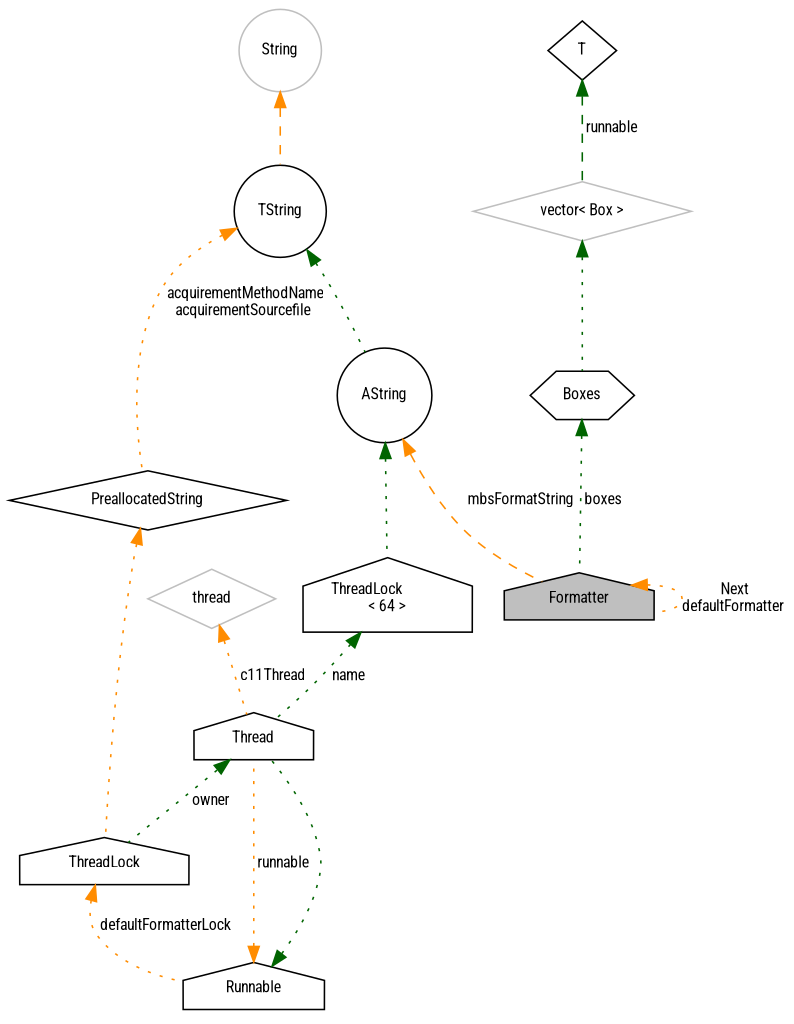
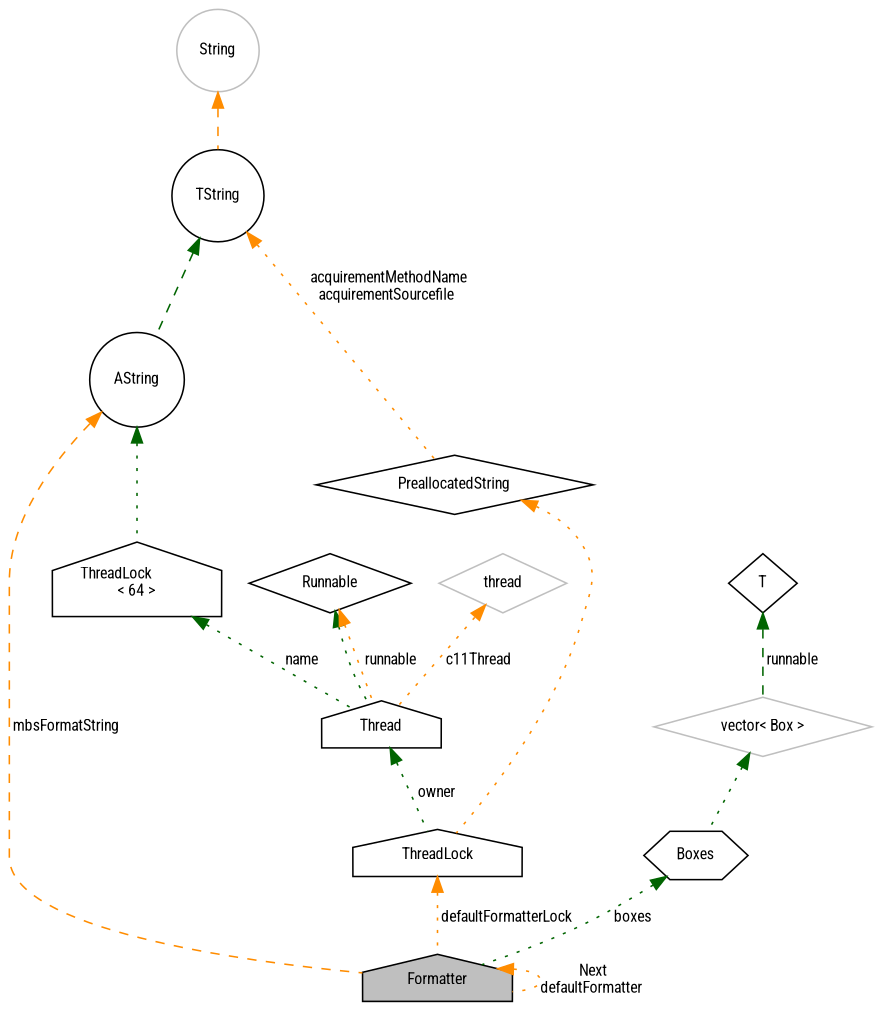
edge "AString" -> "TString": style dotted -> dashed
edge "Runnable" -> "ThreadLock": now "Formatter" -> "ThreadLock"
node "Runnable": shape house -> diamond
